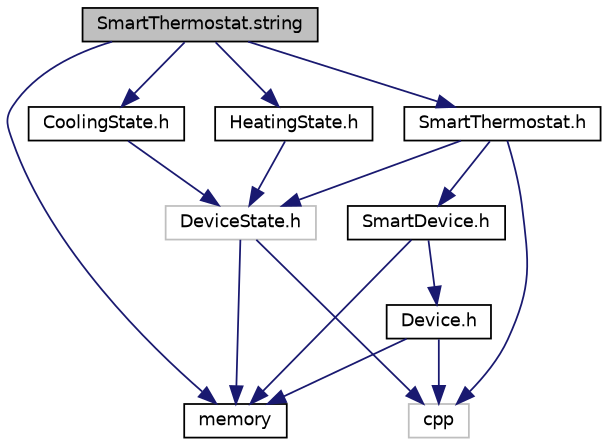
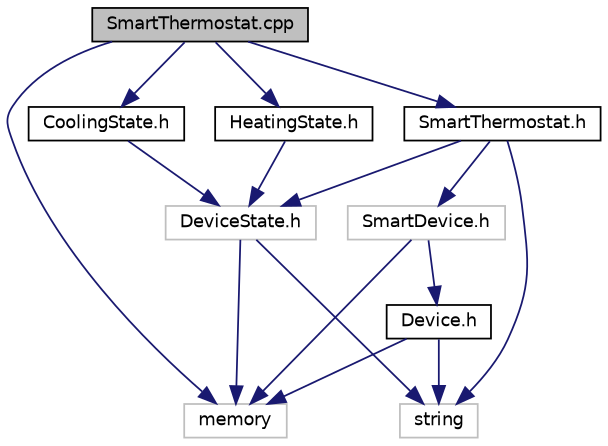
node "SmartThermostat.string": label "SmartThermostat.string" -> "SmartThermostat.cpp"
node "SmartDevice.h": color black -> grey75
node "memory": color black -> grey75
node "cpp": label "cpp" -> "string"
